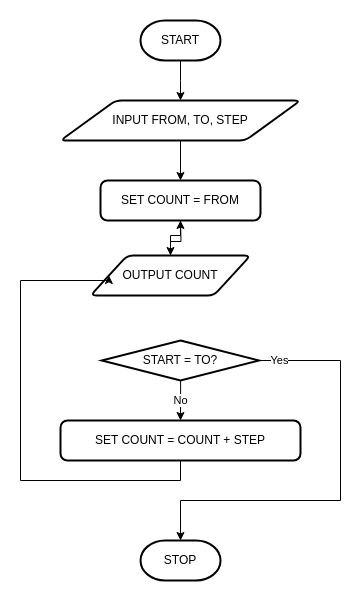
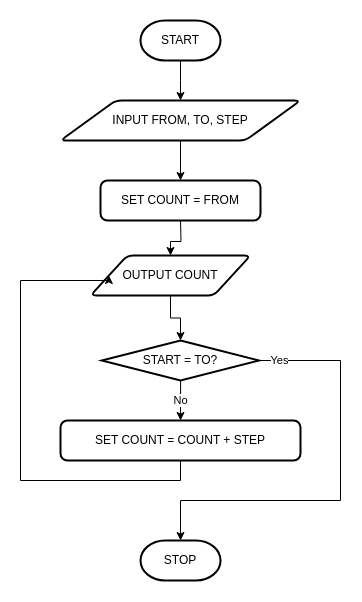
edge "OUTPUT COUNT" -> "SET COUNT = FROM": now "OUTPUT COUNT" -> "START = TO?"
